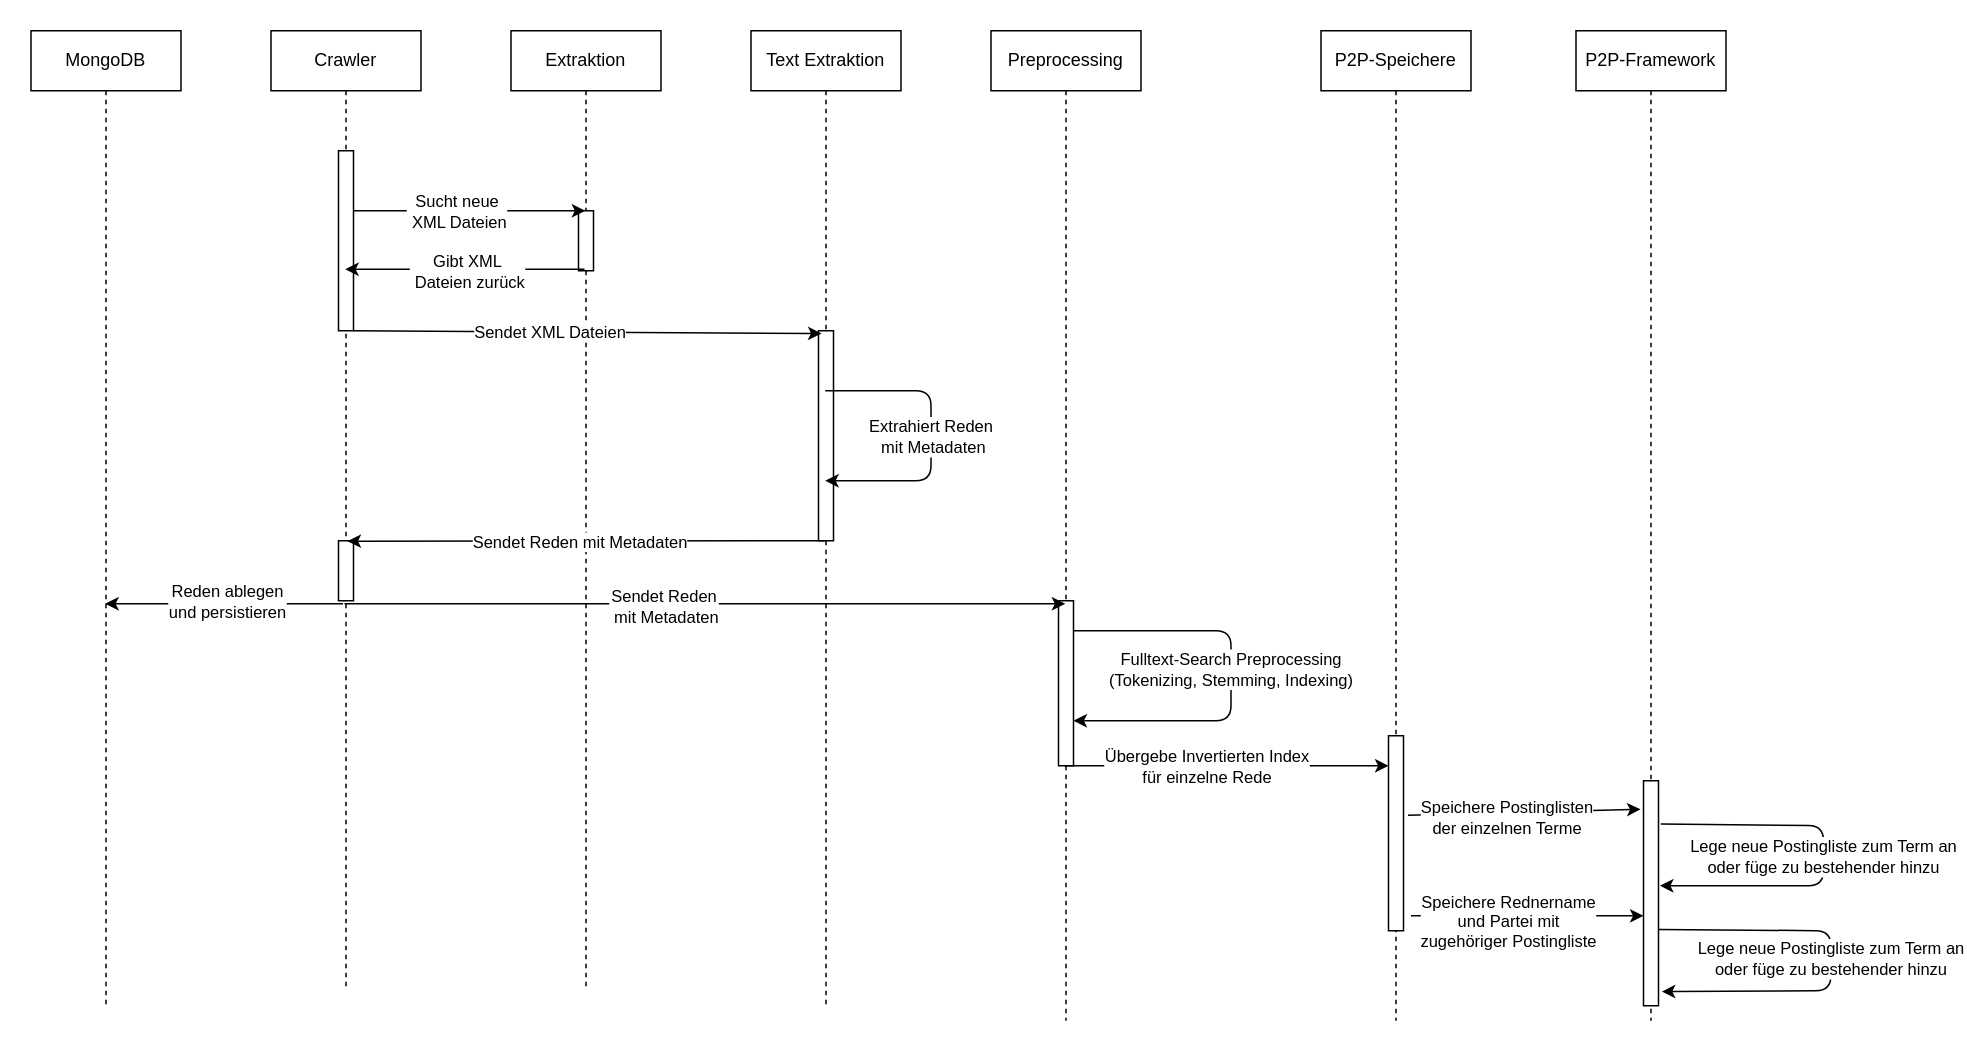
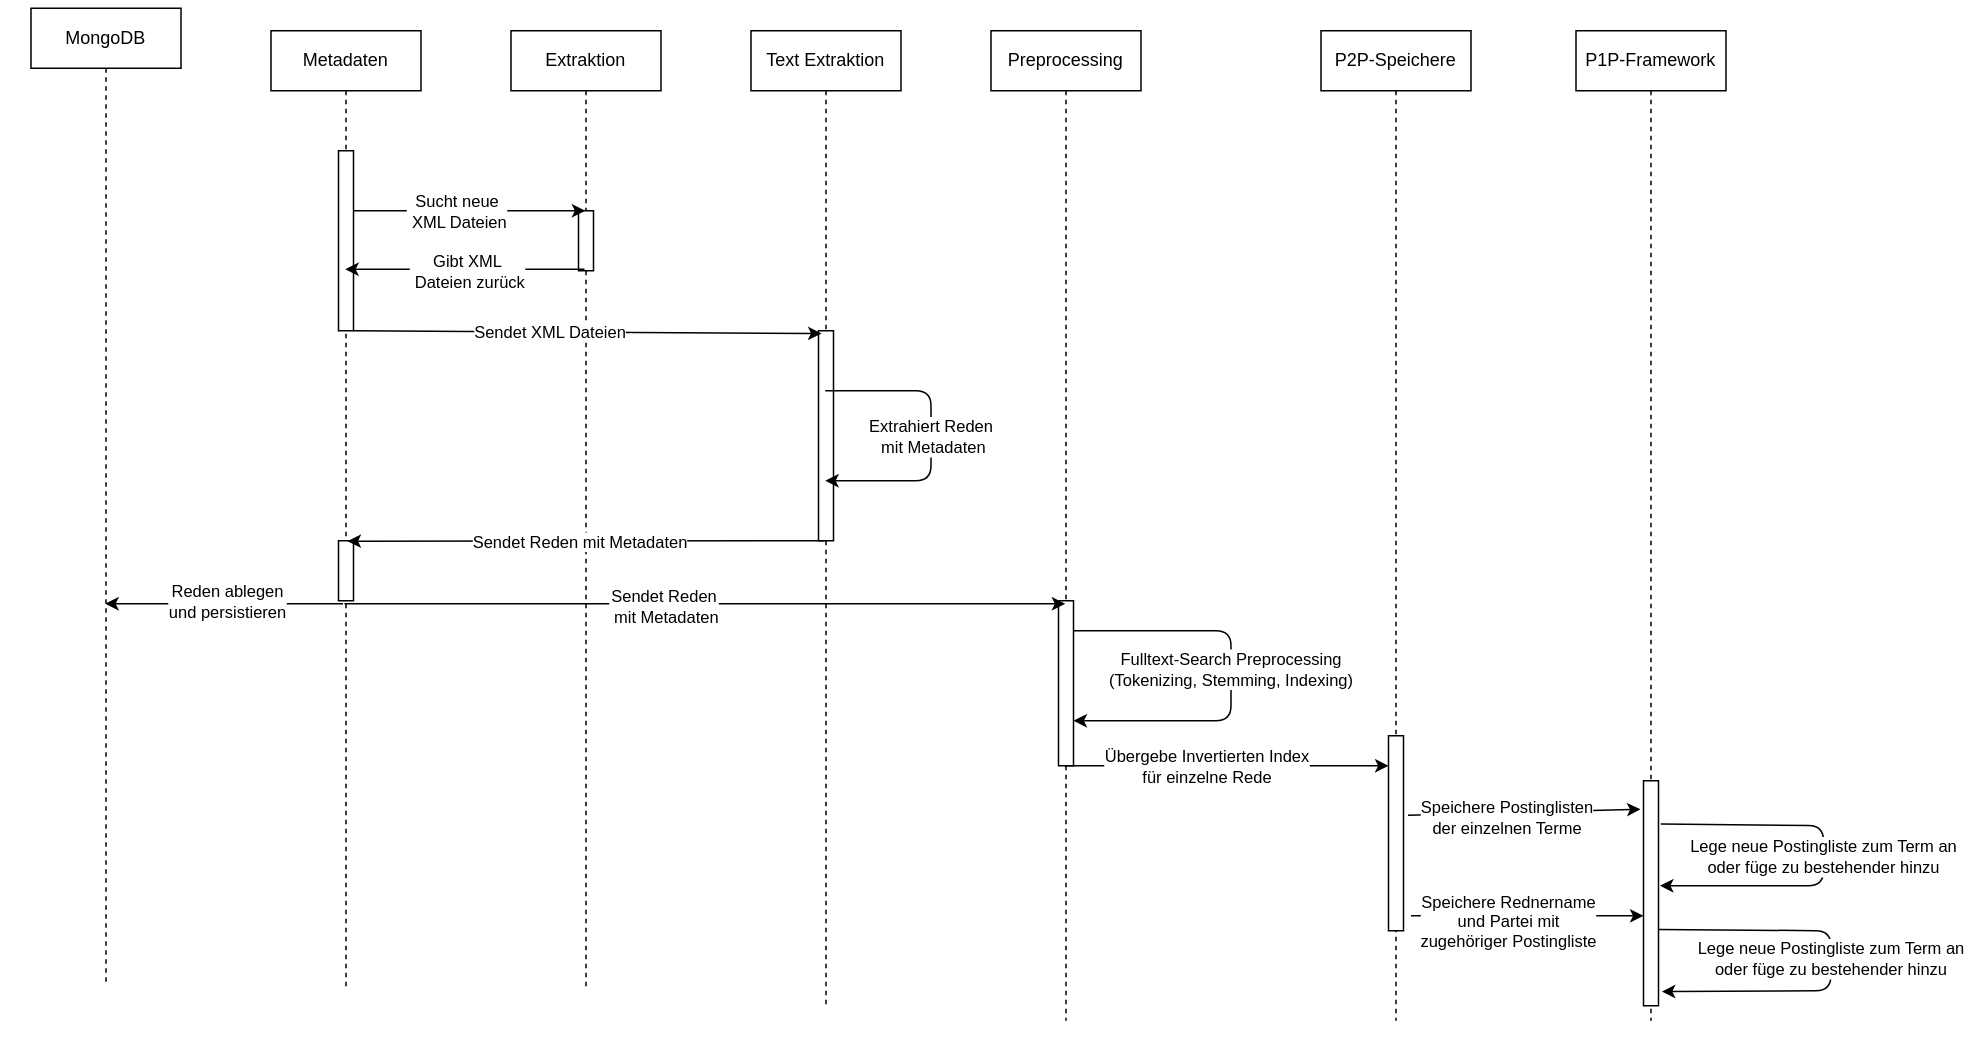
node "Crawler": label "Crawler" -> "Metadaten"
node "P2P-Framework": label "P2P-Framework" -> "P1P-Framework"
node "MongoDB": moved (106, 518) -> (106, 496)
